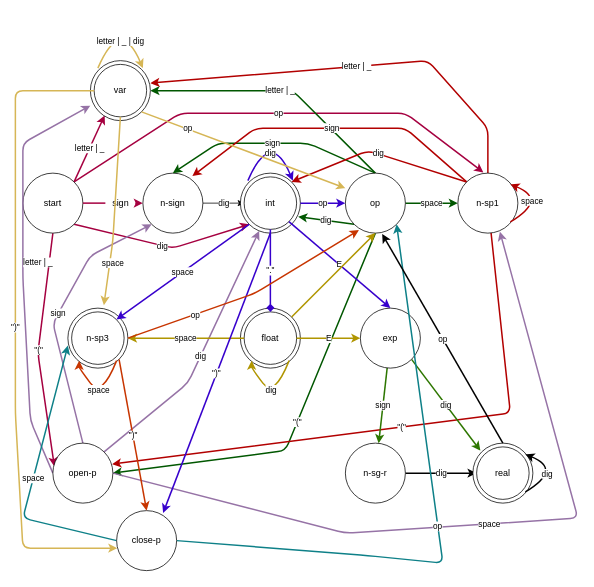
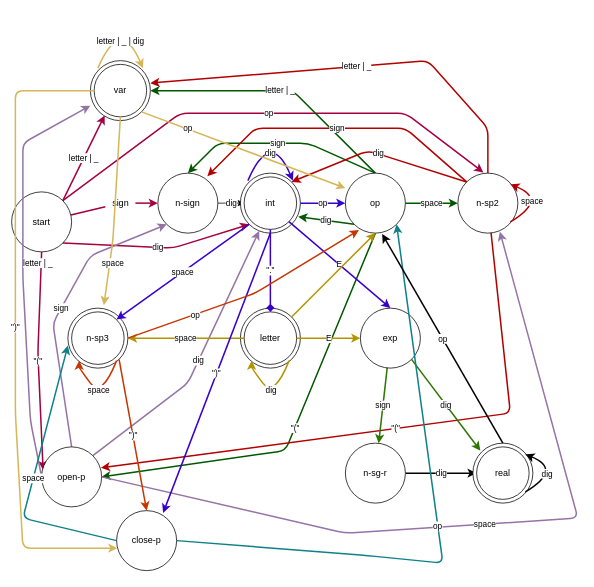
node "start": moved (53, 203) -> (42, 222)
node "n-sign": moved (173, 203) -> (188, 203)
node "n-sp1": label "n-sp1" -> "n-sp2"
node "float": label "float" -> "letter"
node "open-p": moved (83, 473) -> (72, 477)
